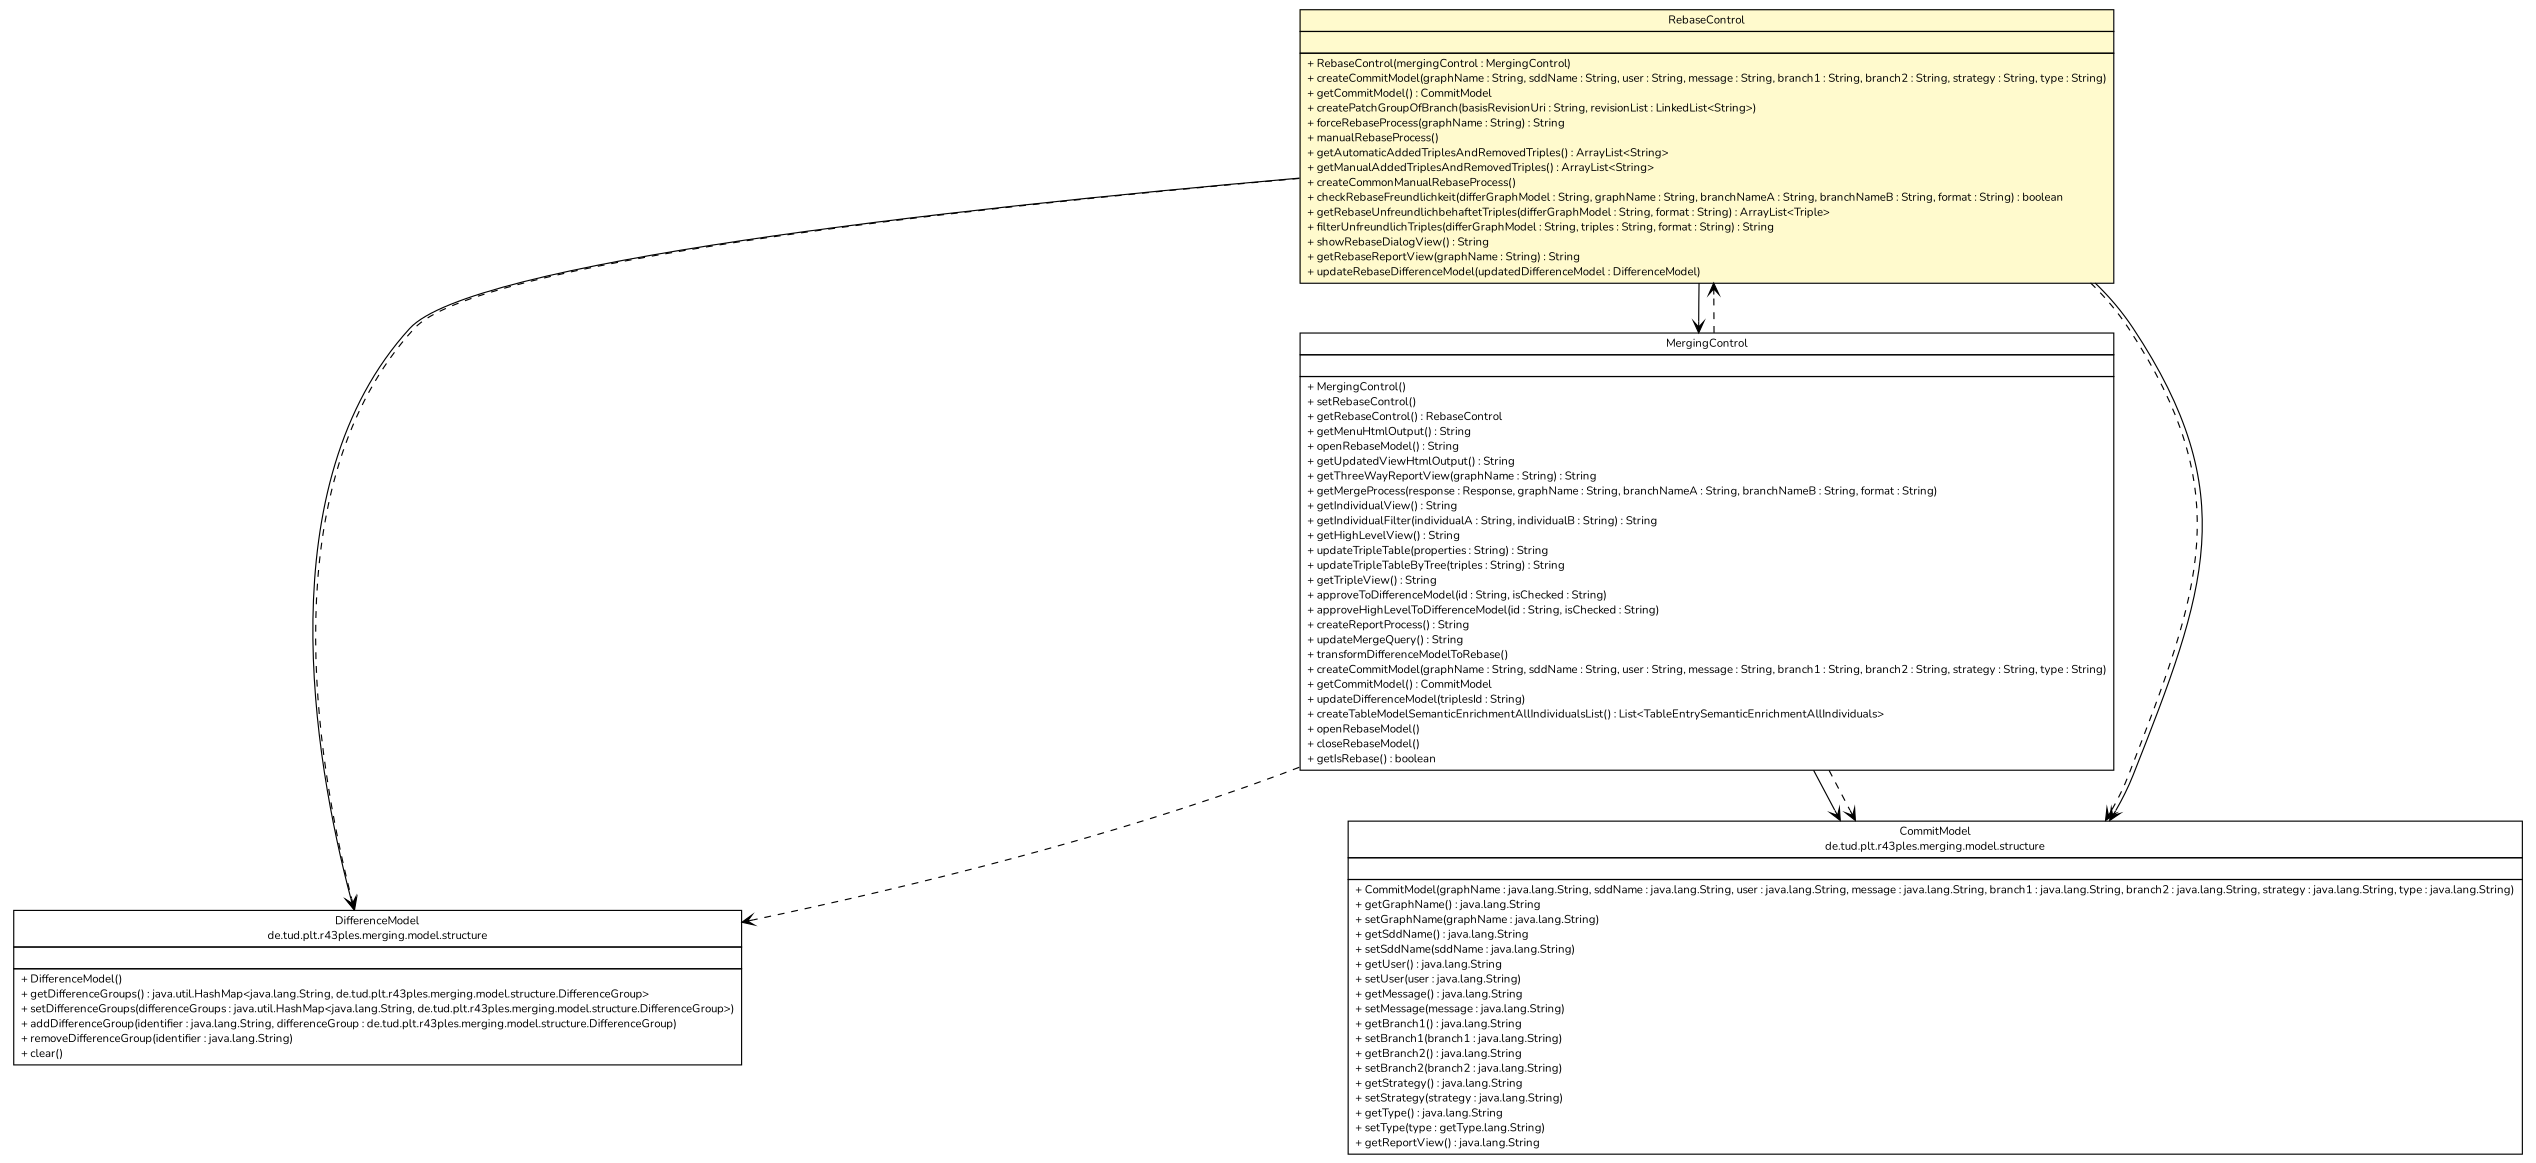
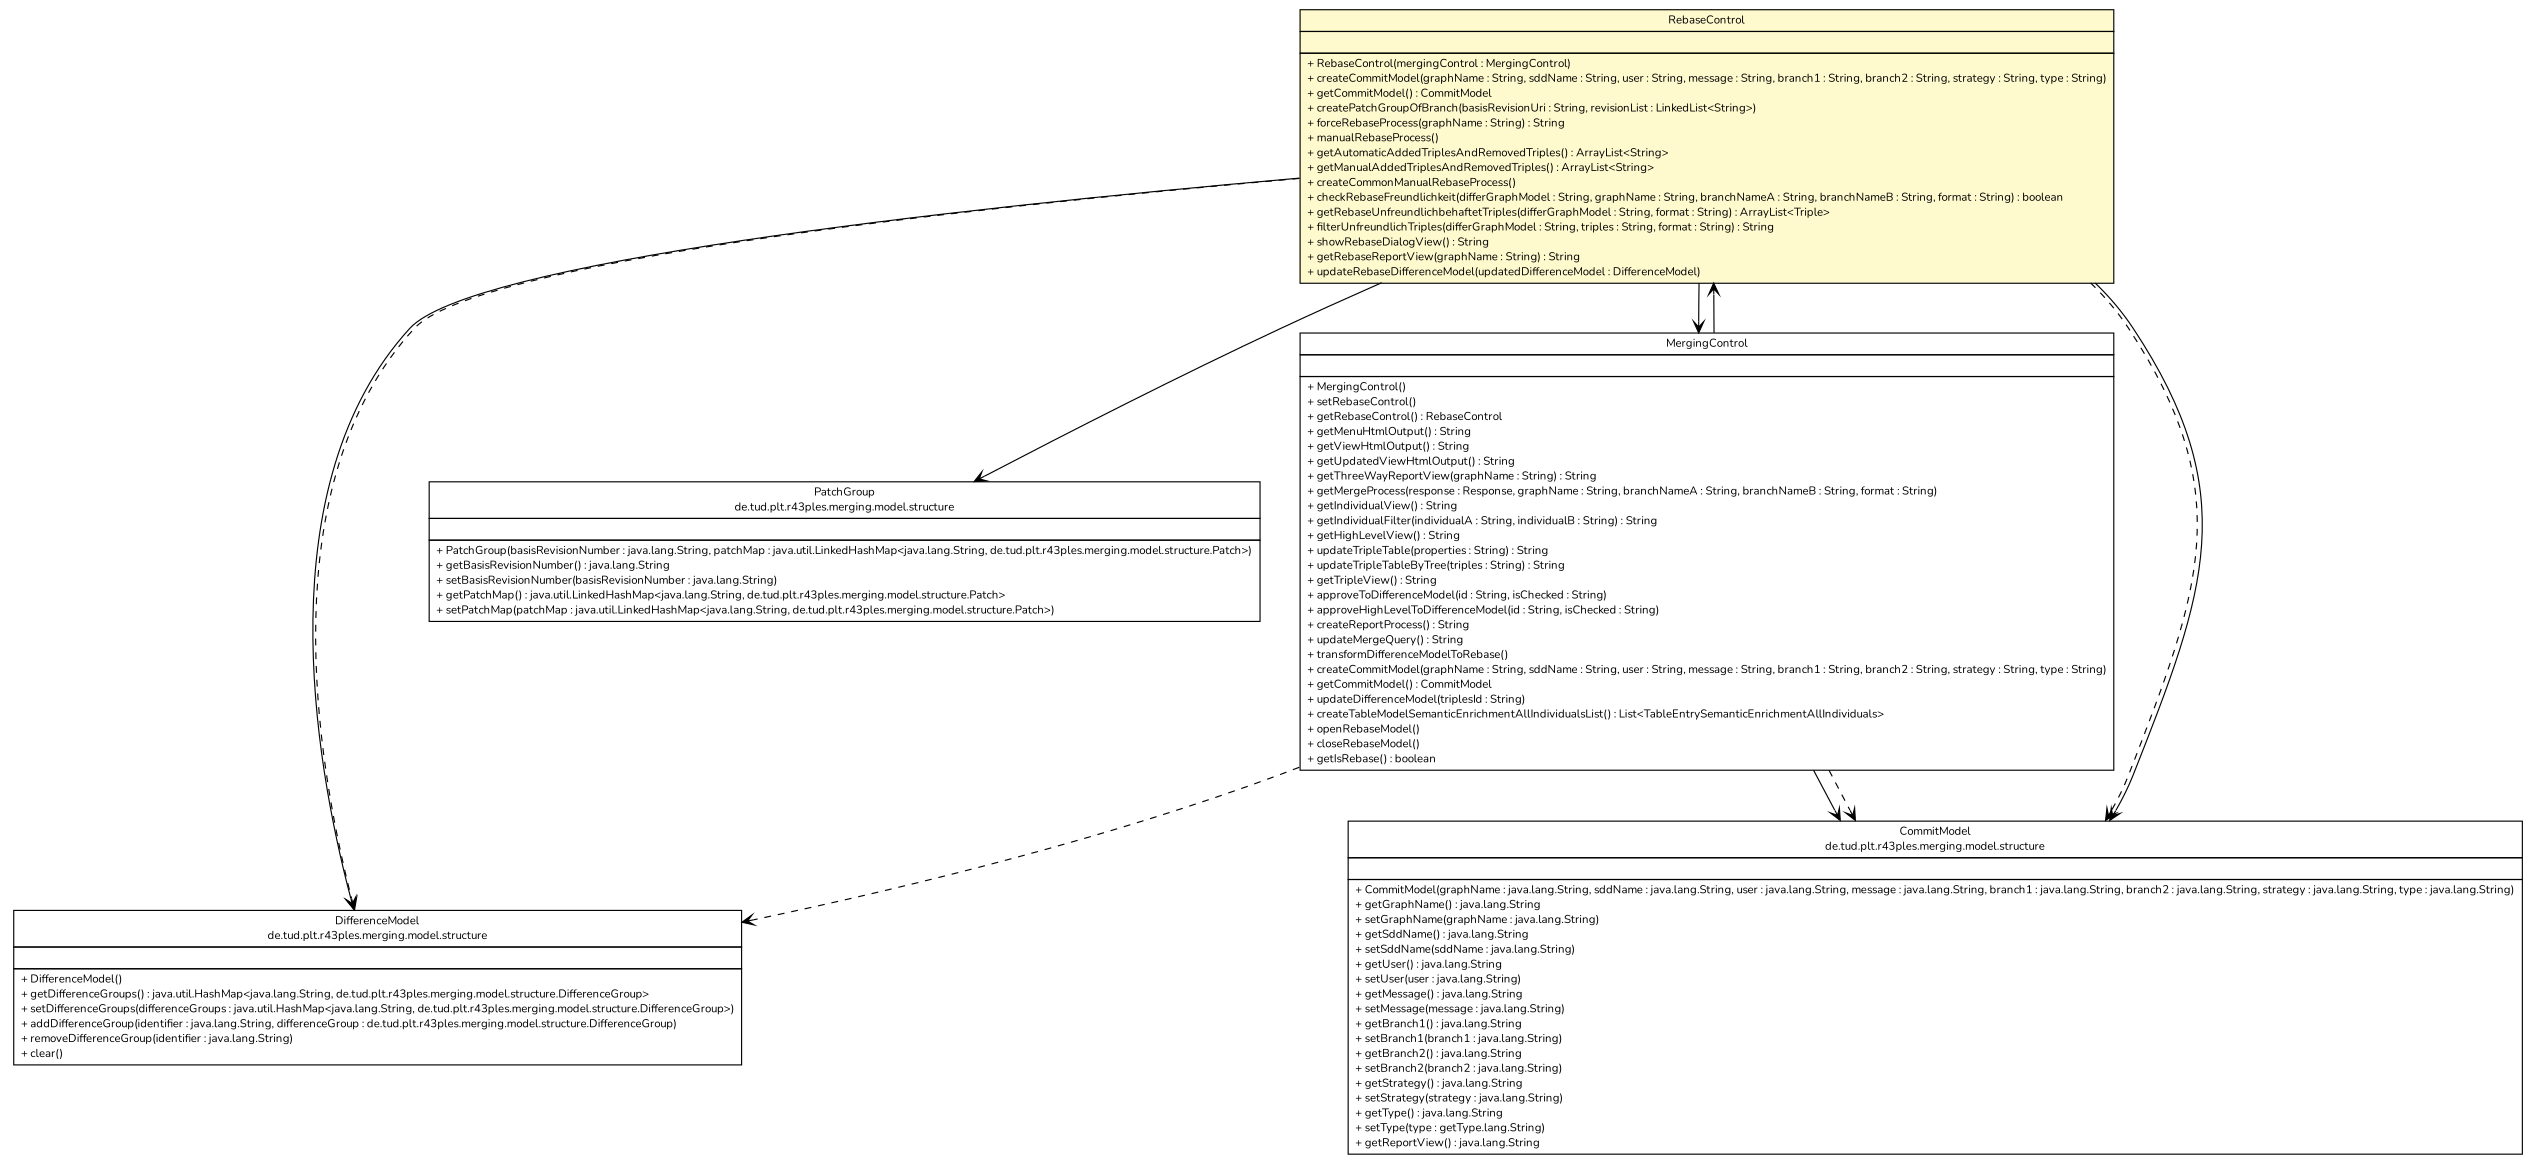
edge "MergingControl" -> "RebaseControl": style dashed -> solid
node "MergingControl": text "+ openRebaseModel() : String" -> "+ getViewHtmlOutput() : String"
node "PatchGroup": added
